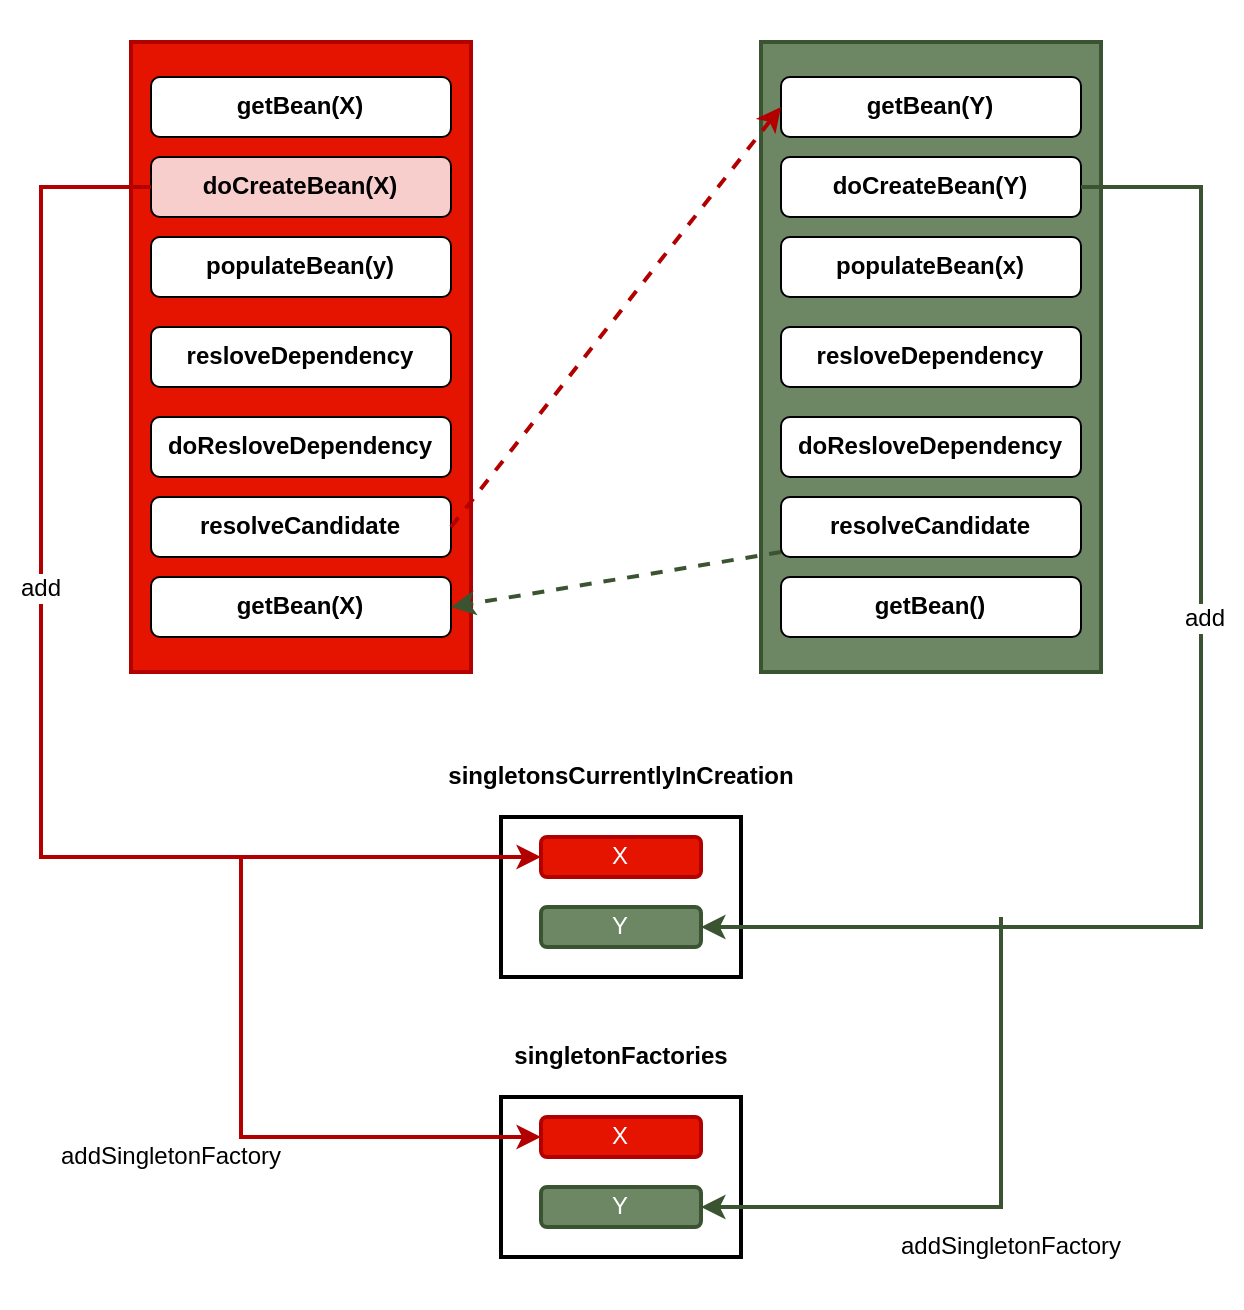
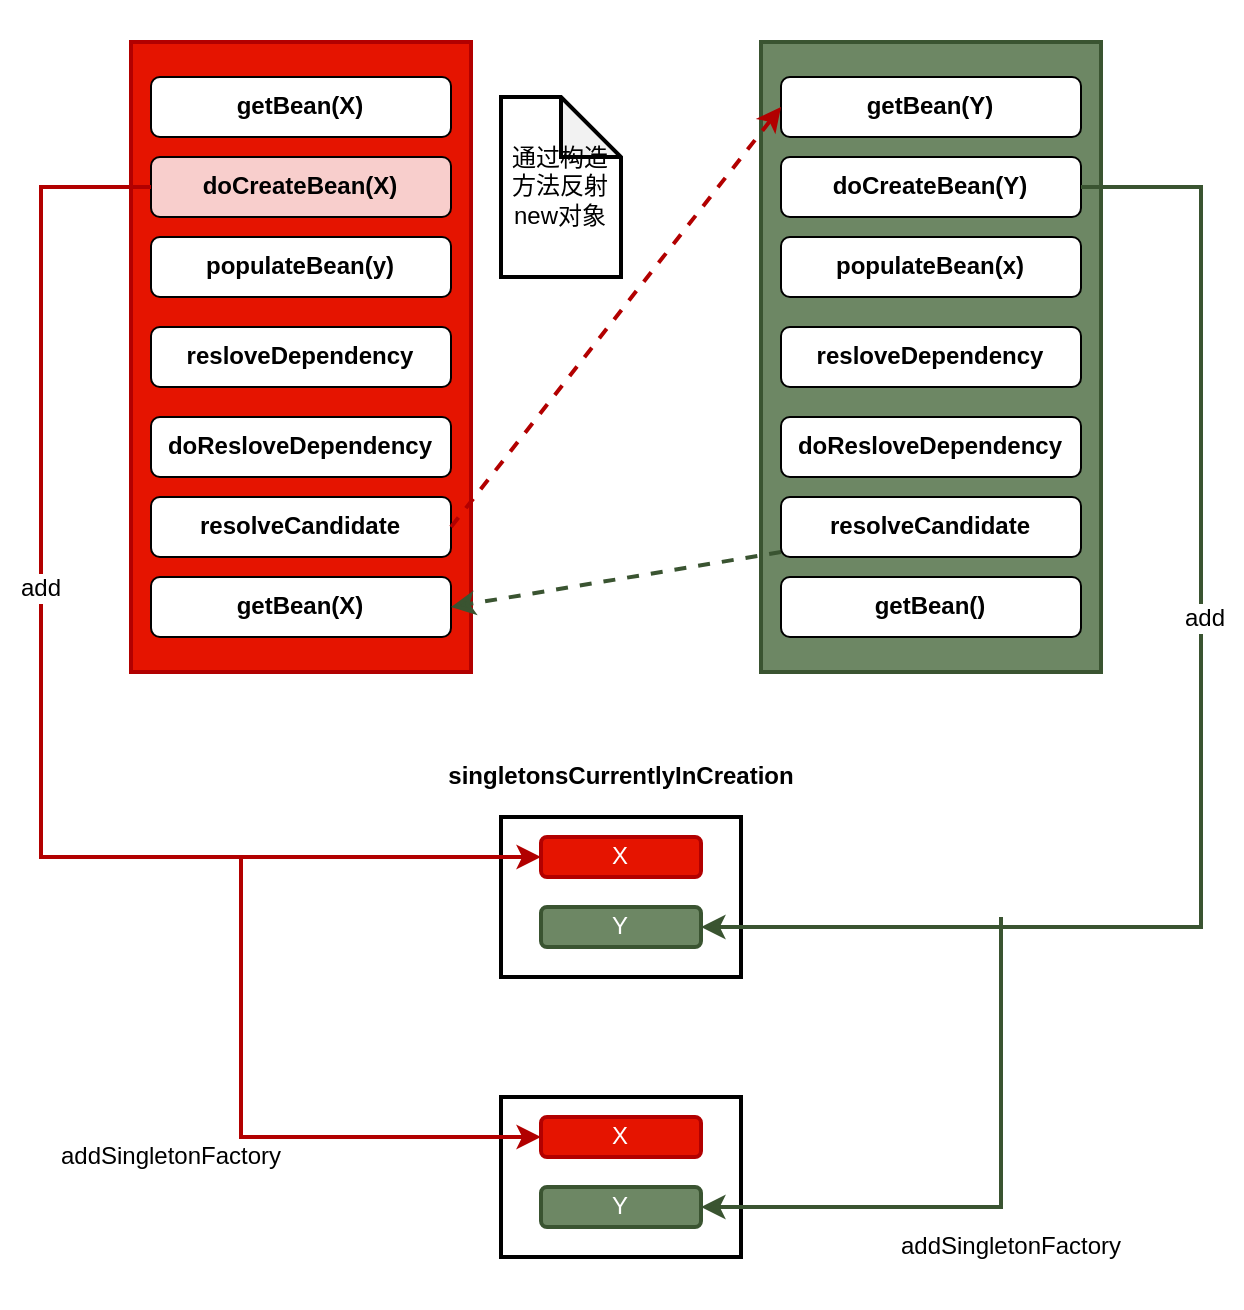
node "通过构造方法反射new对象": added
node "singletonFactories": removed
